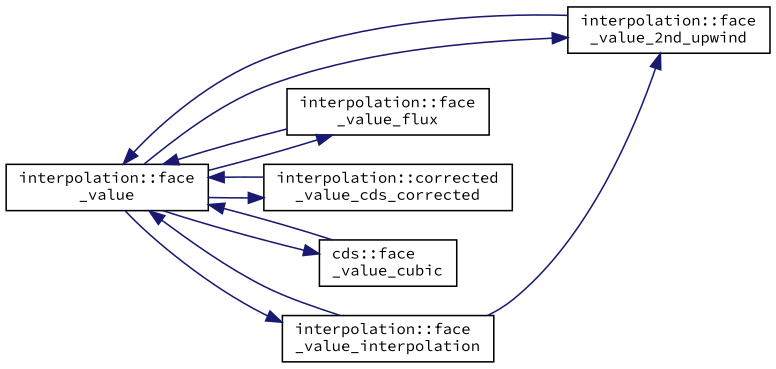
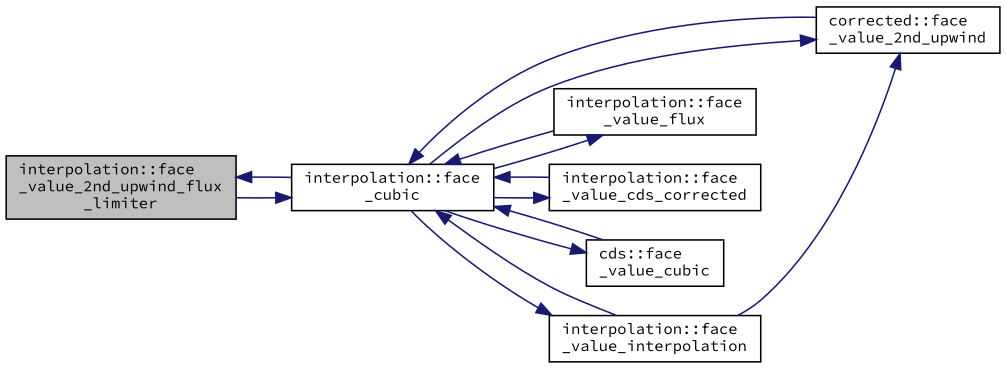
node "interpolation::face _value_2nd_upwind": label "interpolation::face _value_2nd_upwind" -> "corrected::face _value_2nd_upwind"
node "interpolation::face _value": label "interpolation::face _value" -> "interpolation::face _cubic"
node "interpolation::face _value_2nd_upwind_flux _limiter": added
node "interpolation::corrected _value_cds_corrected": label "interpolation::corrected _value_cds_corrected" -> "interpolation::face _value_cds_corrected"
